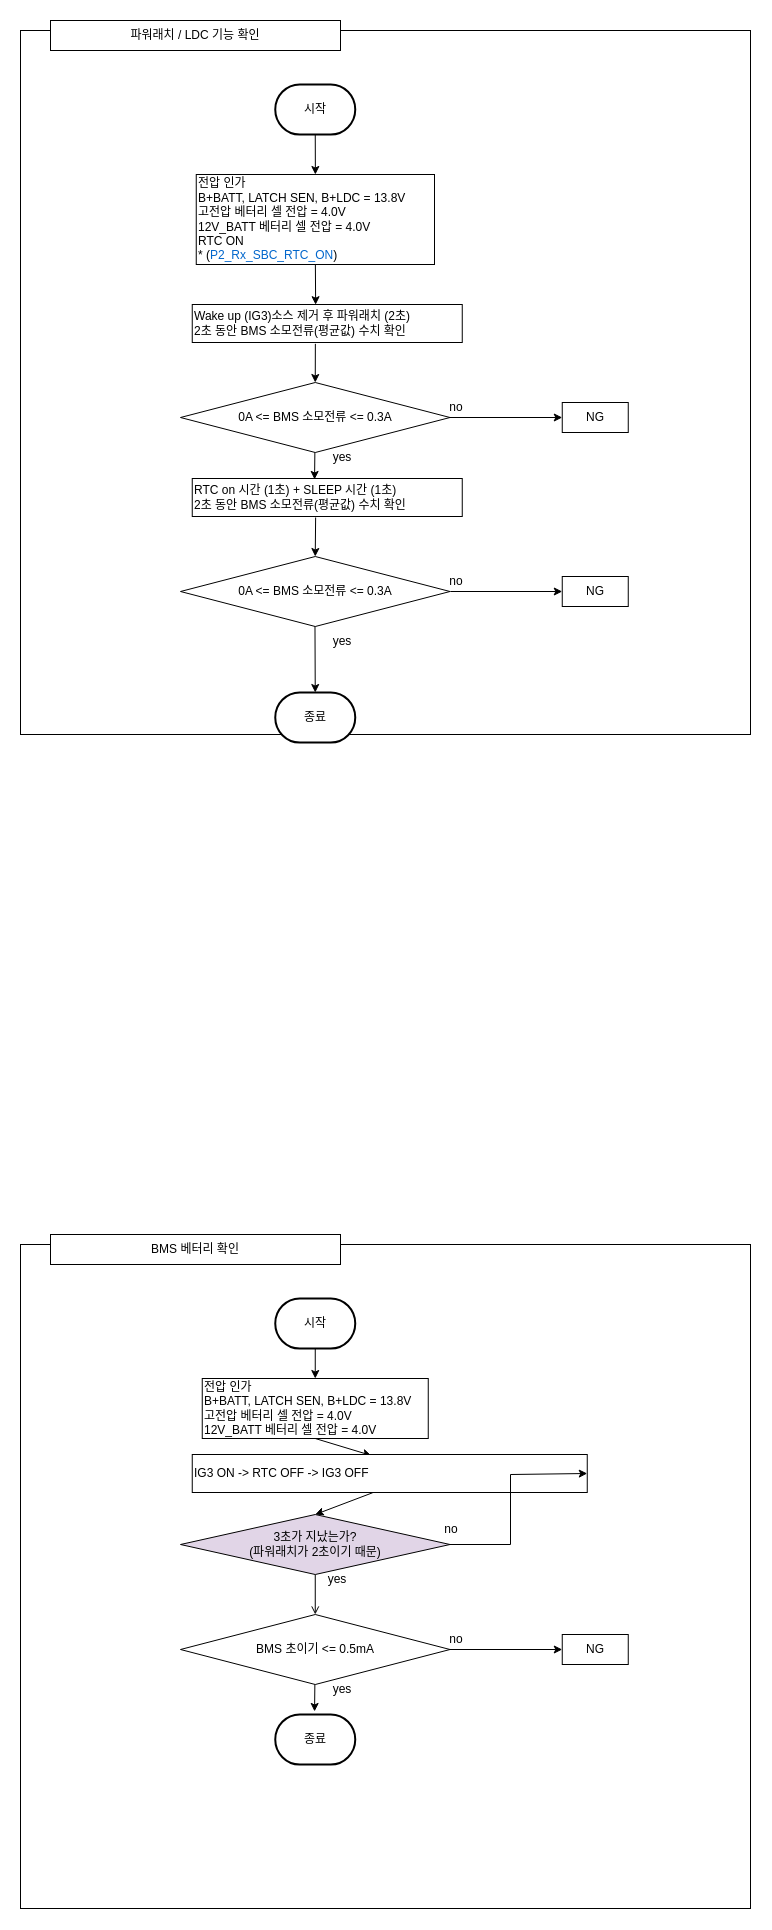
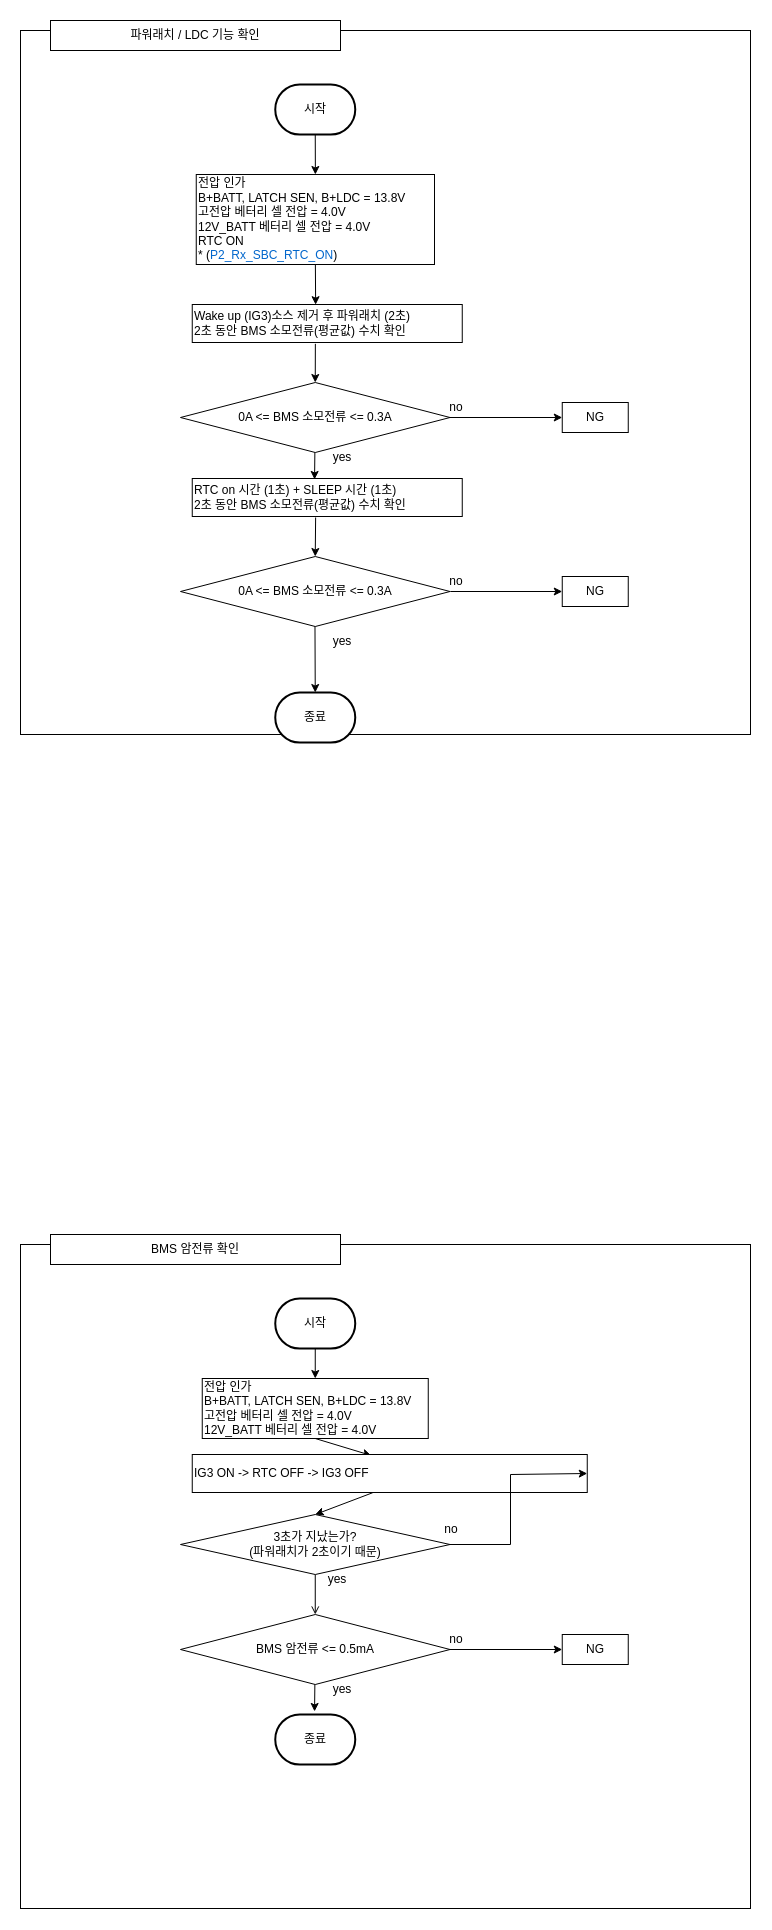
node "BMS 베터리 확인": label "BMS 베터리 확인" -> "BMS 암전류 확인"
node "3초가 지났는가? (파워래치가 2초이기 때문)": fillcolor #e1d5e7 -> #ffffff
node "BMS 초이기 <= 0.5mA": label "BMS 초이기 <= 0.5mA" -> "BMS 암전류 <= 0.5mA"
